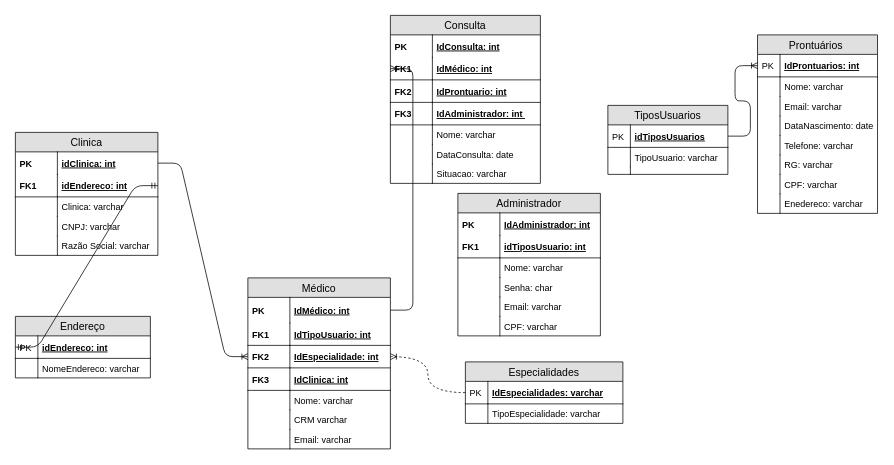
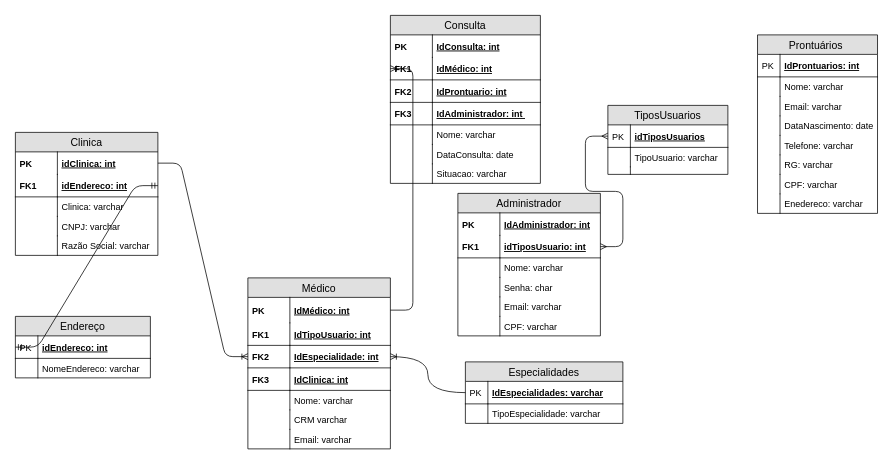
edge "idTiposUsuarios" -> "IdProntuarios: int": removed
edge "idTiposUsuarios" -- "idTiposUsuario: int": added
edge "IdEspecialidades: varchar" -> "IdEspecialidade: int": style dashed -> solid
